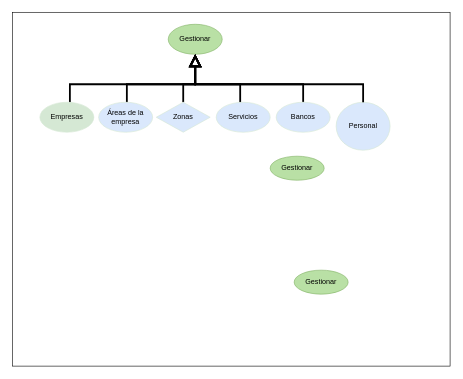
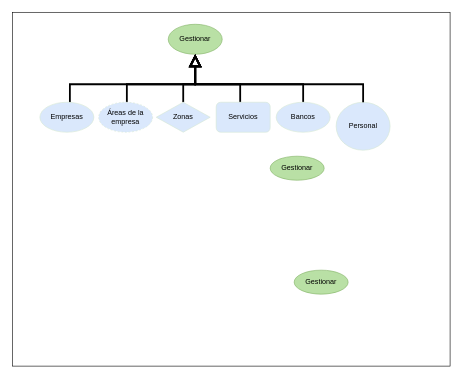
node "Empresas": fillcolor #d5e8d4 -> #dae8fc
node "Áreas de la empresa": style solid -> dashed
node "Servicios": shape ellipse -> rounded rectangle
